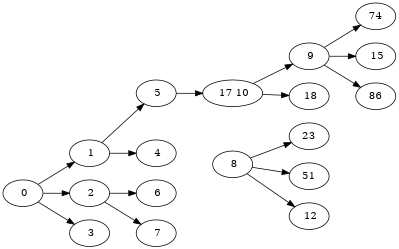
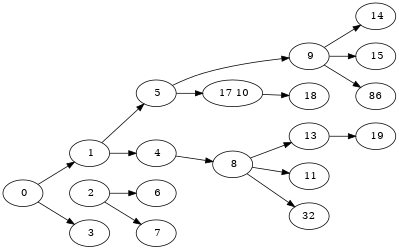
node "74": label "74" -> "14"
edge "17 10" -> "9": now "5" -> "9"
node "23": label "23" -> "13"
node "19": added
edge "4" -> "8": added
node "51": label "51" -> "11"
edge "0" -> "2": removed
node "12": label "12" -> "32"
